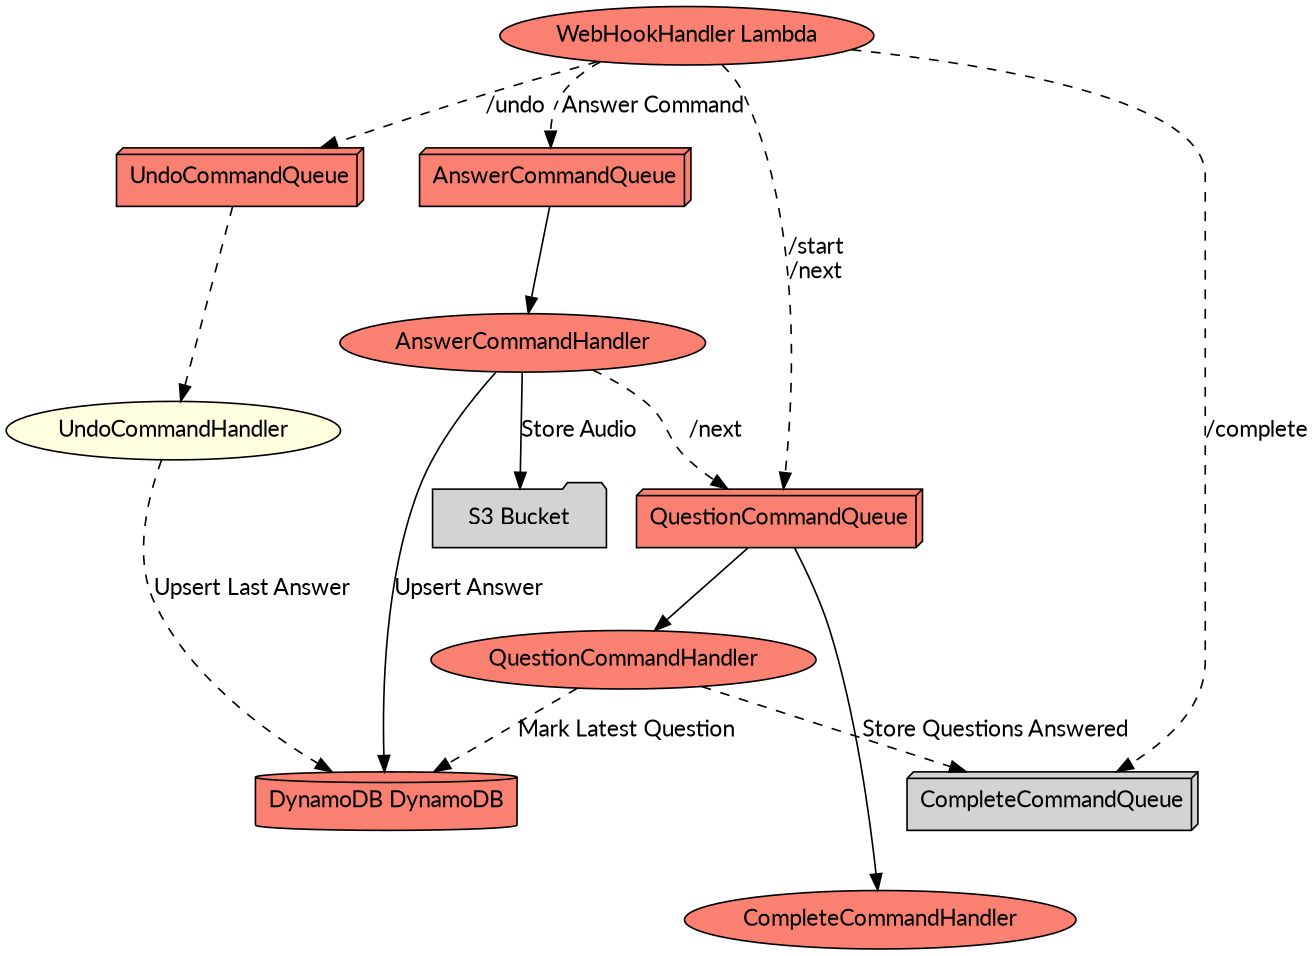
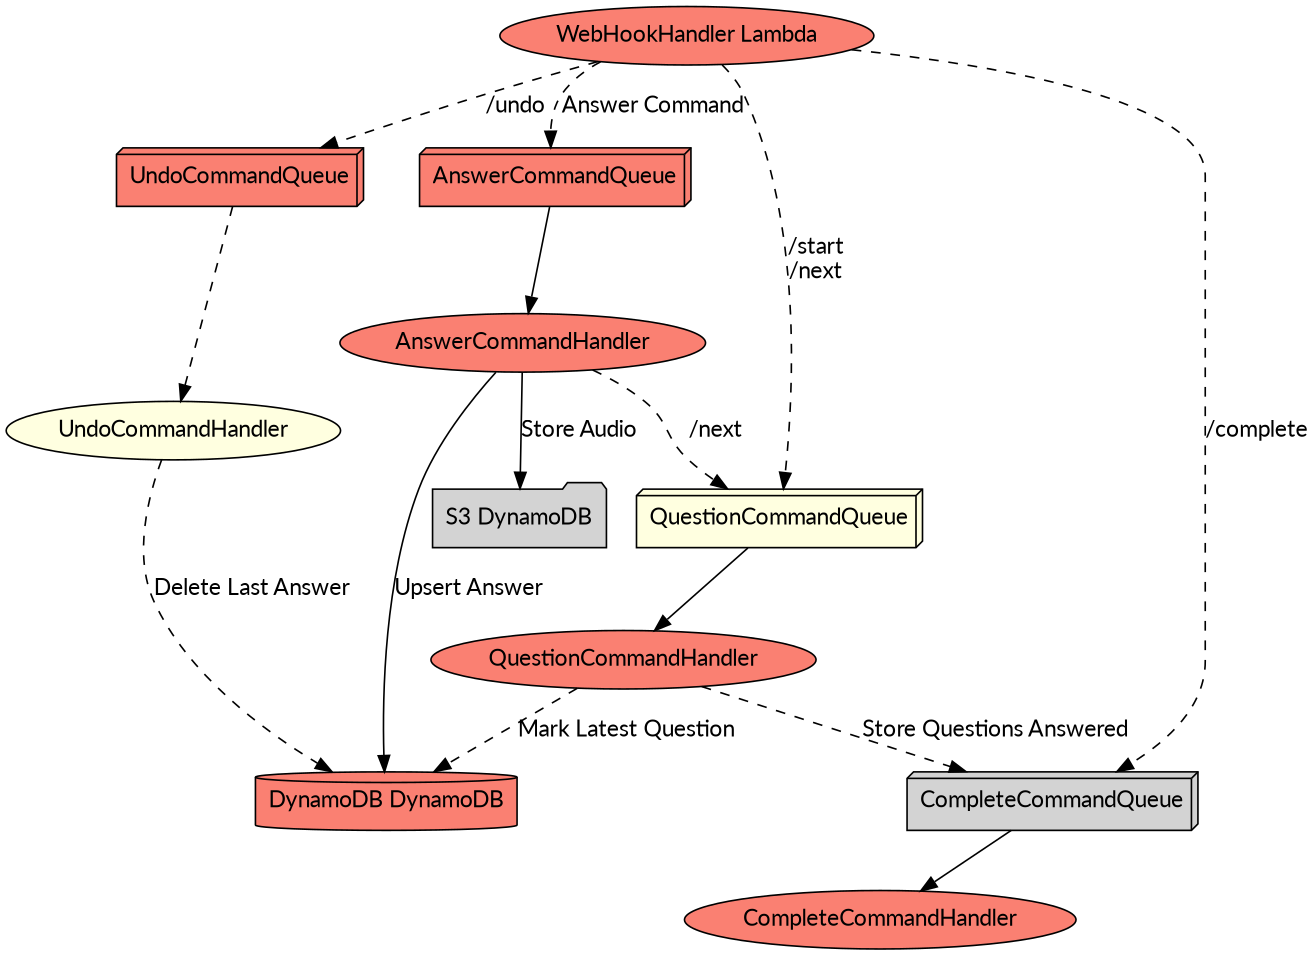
node "S3 Bucket": label "S3 Bucket" -> "S3 DynamoDB"
node "QuestionCommandQueue": fillcolor salmon -> lightyellow
edge "UndoCommandHandler" -> "DynamoDB DynamoDB": label "Upsert Last Answer" -> "Delete Last Answer"
edge "QuestionCommandQueue" -> "CompleteCommandHandler": now "CompleteCommandQueue" -> "CompleteCommandHandler"
